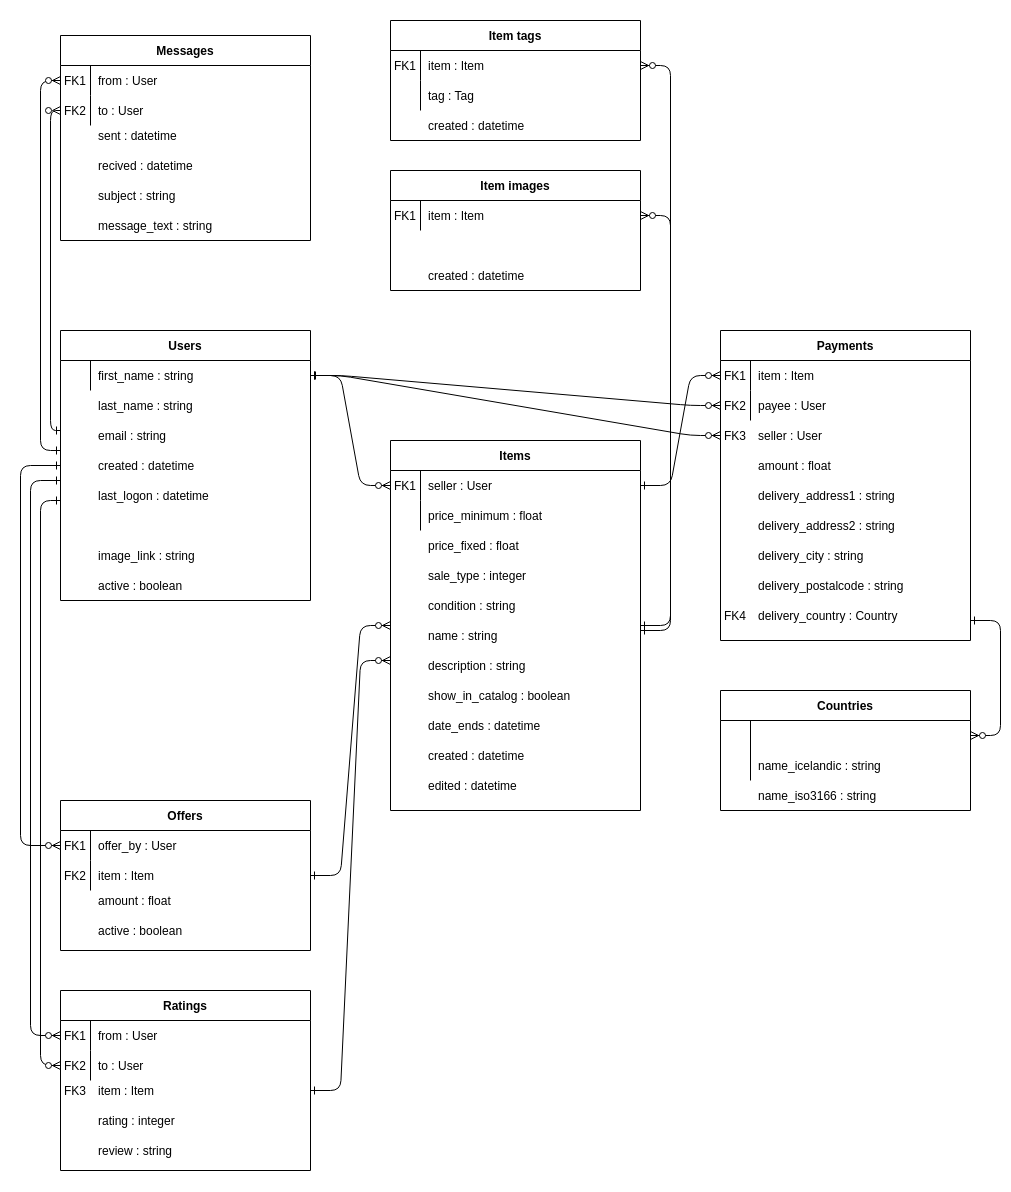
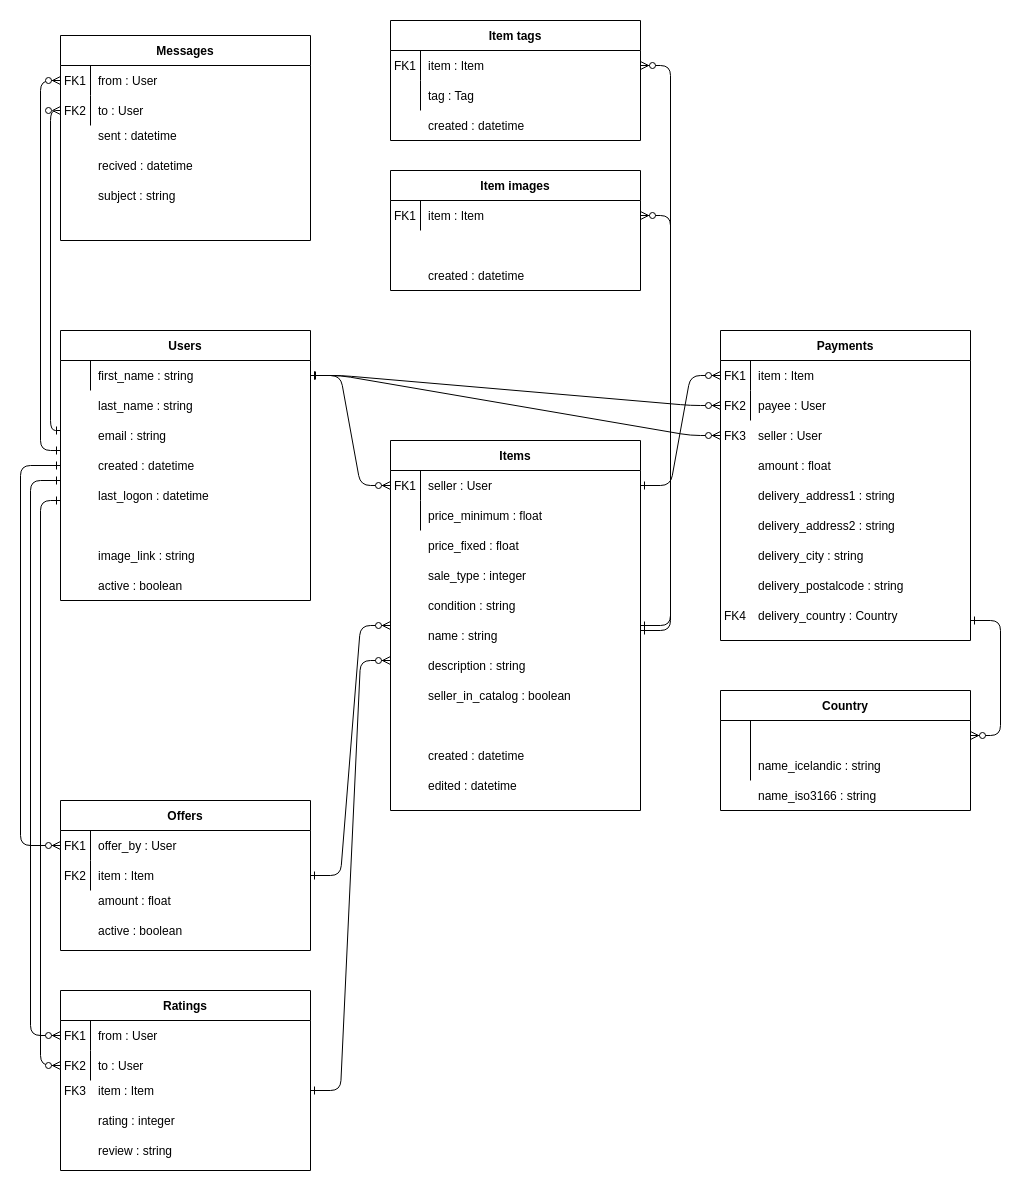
node "message_text : string": removed
node "show_in_catalog : boolean": label "show_in_catalog : boolean" -> "seller_in_catalog : boolean"
node "Countries": label "Countries" -> "Country"
node "date_ends : datetime": removed
